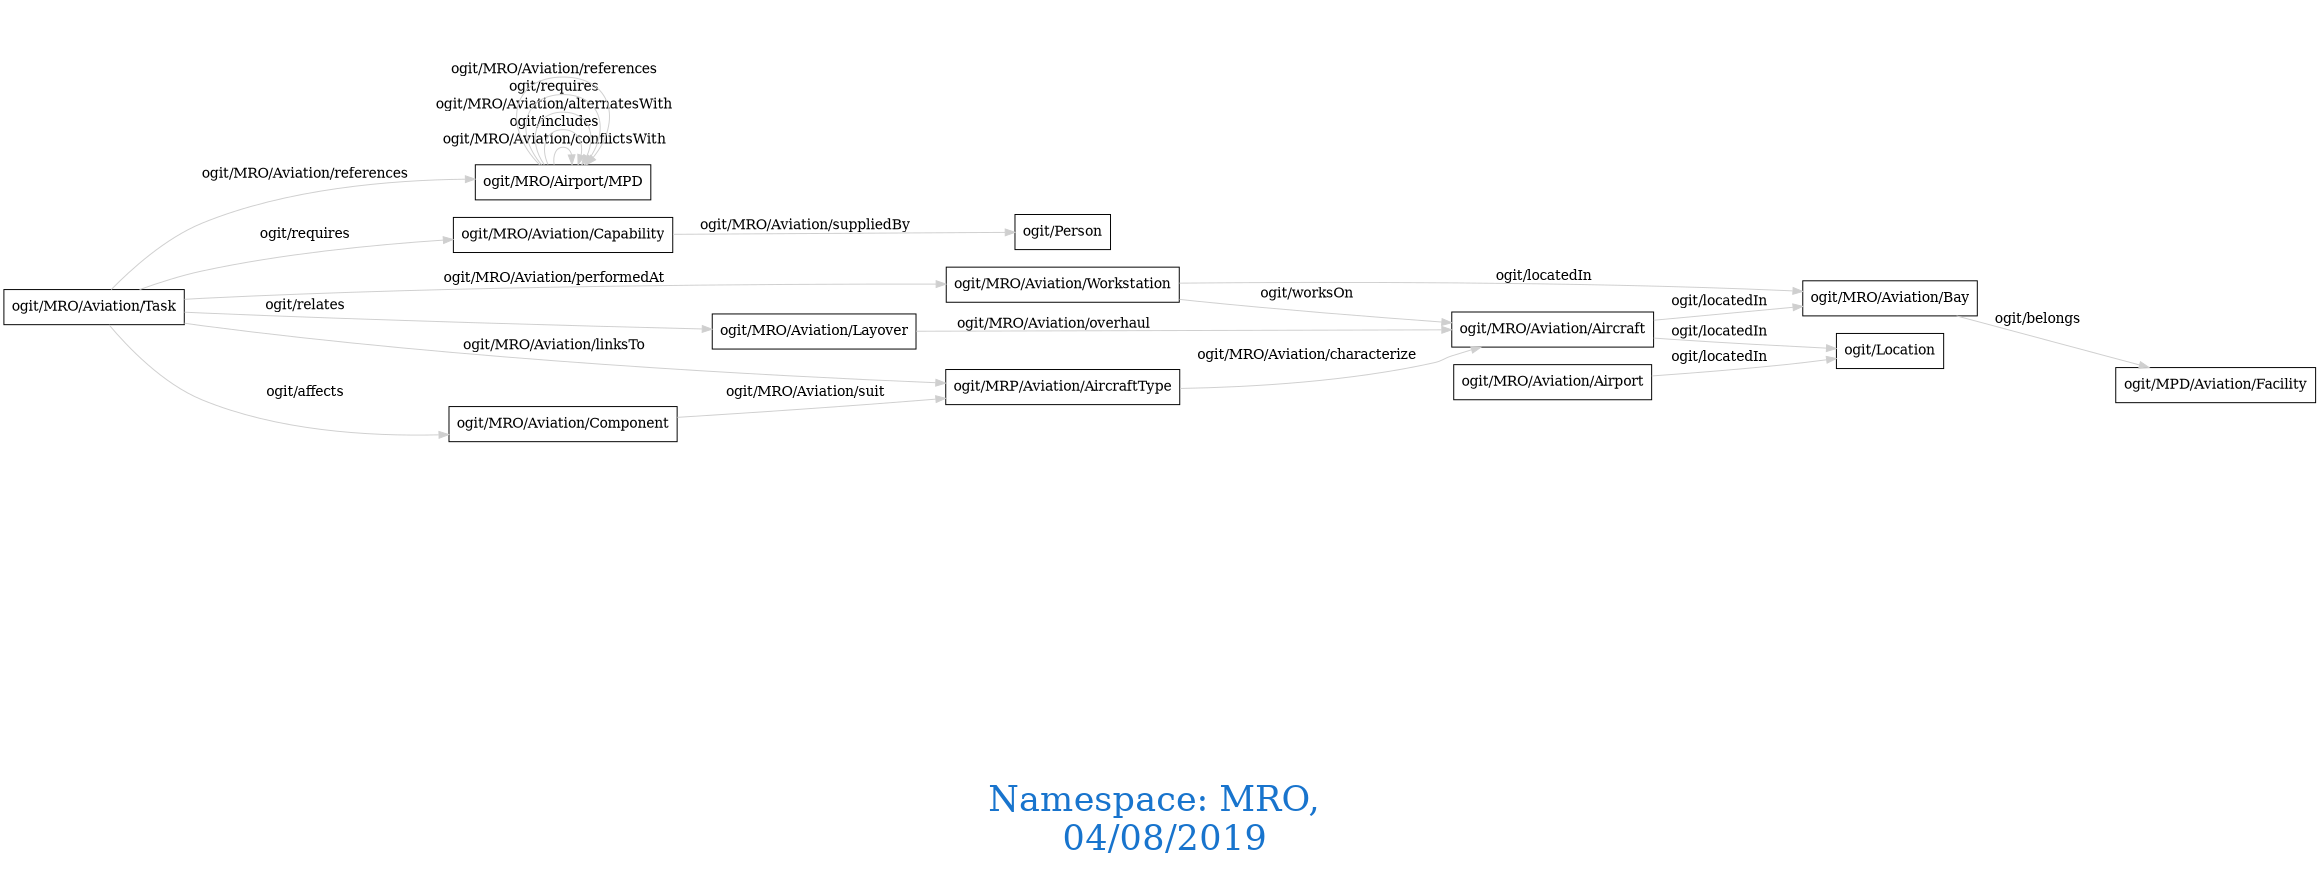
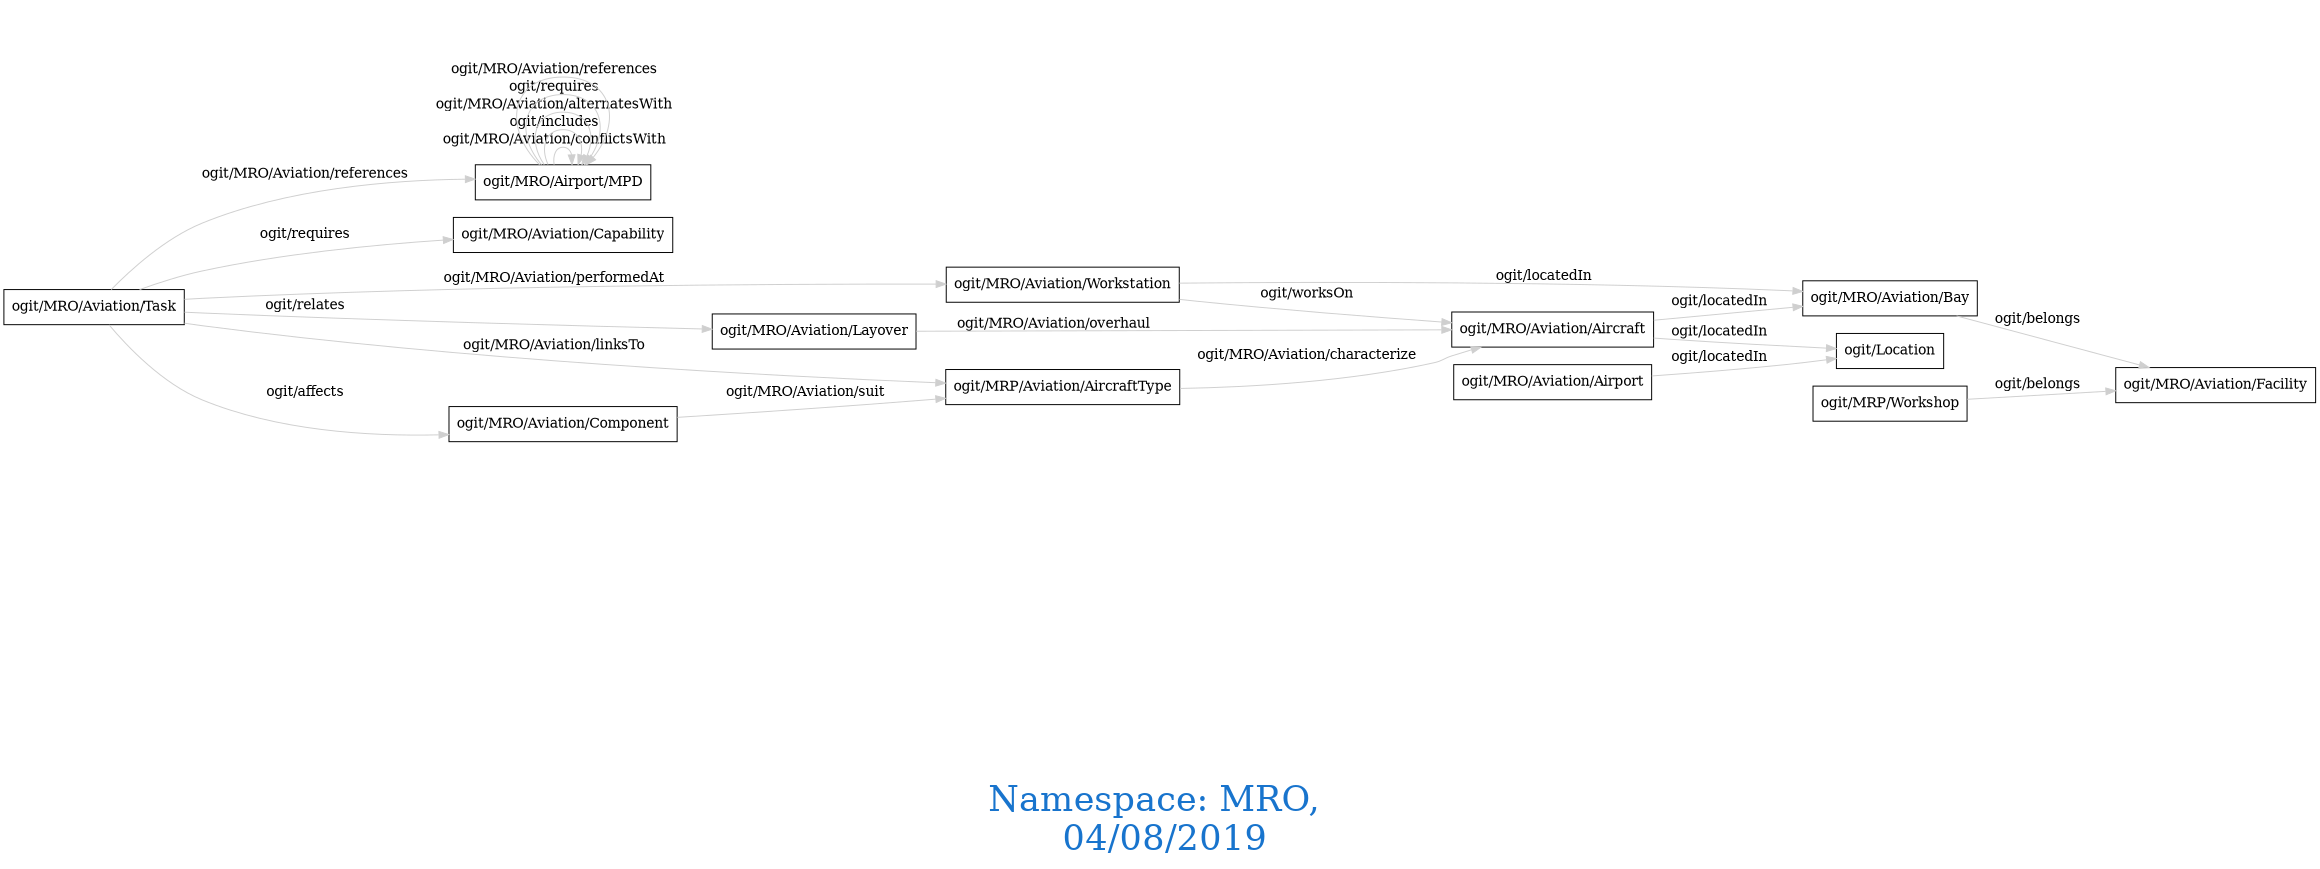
node "ogit/Person": removed
node "ogit/MPD/Aviation/Facility": label "ogit/MPD/Aviation/Facility" -> "ogit/MRO/Aviation/Facility"
node "ogit/MRP/Workshop": added
